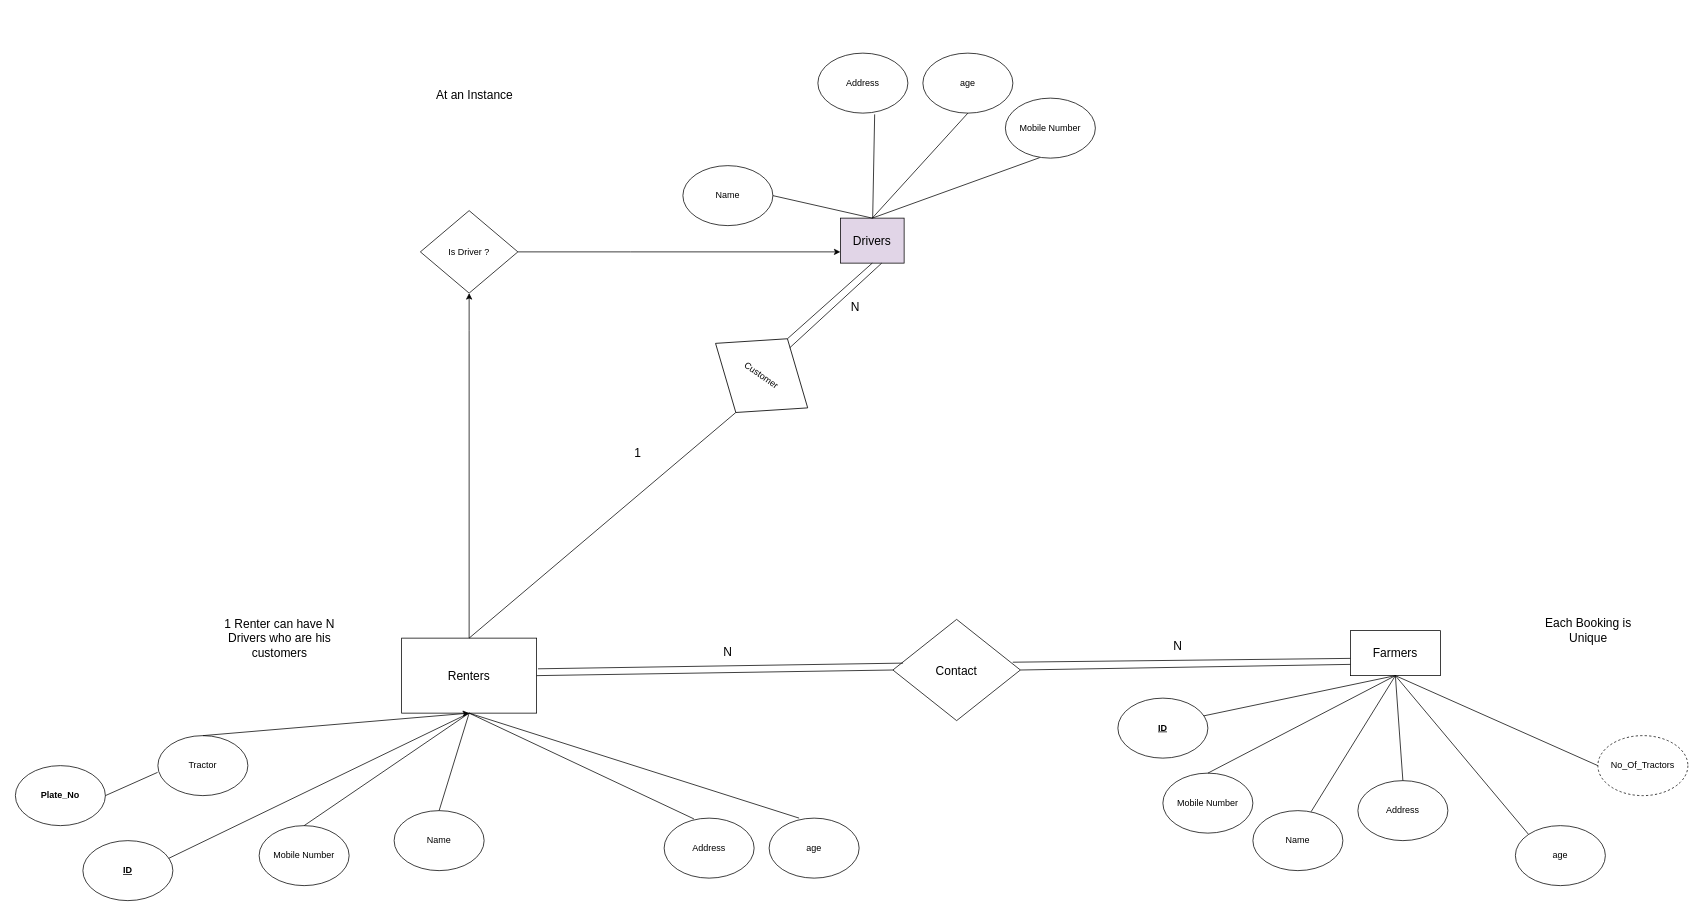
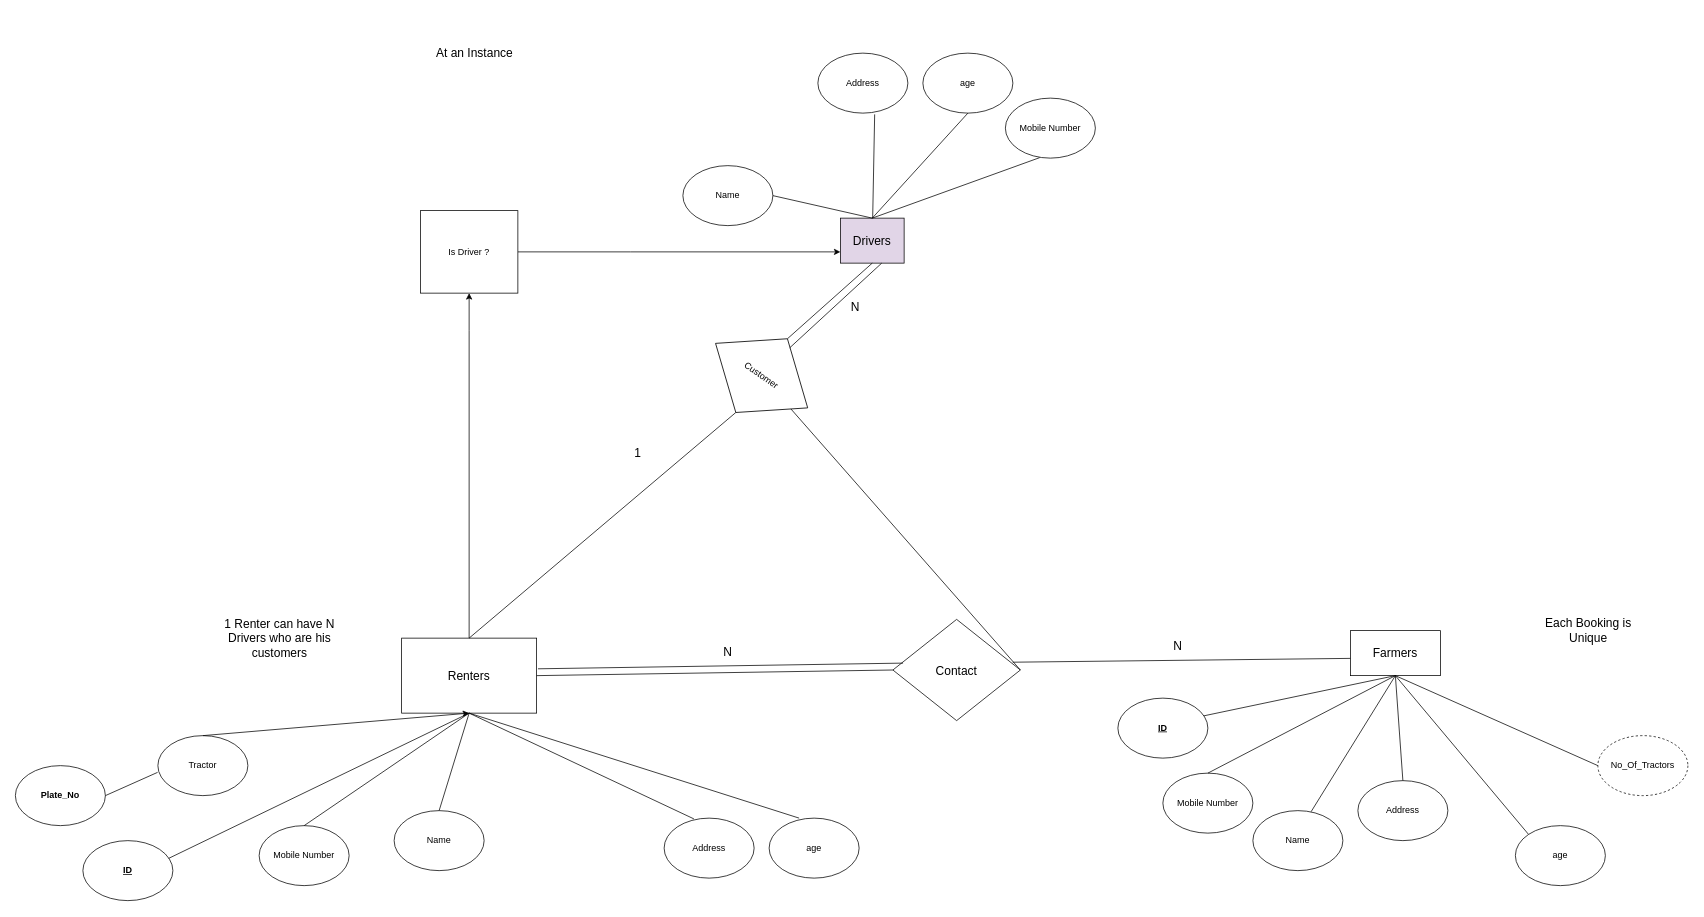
node "At an Instance": moved (475, 94) -> (475, 53)
node "Is Driver ?": shape diamond -> rectangle
edge "Farmers" -- "Contact": now "Customer" -- "Contact"
